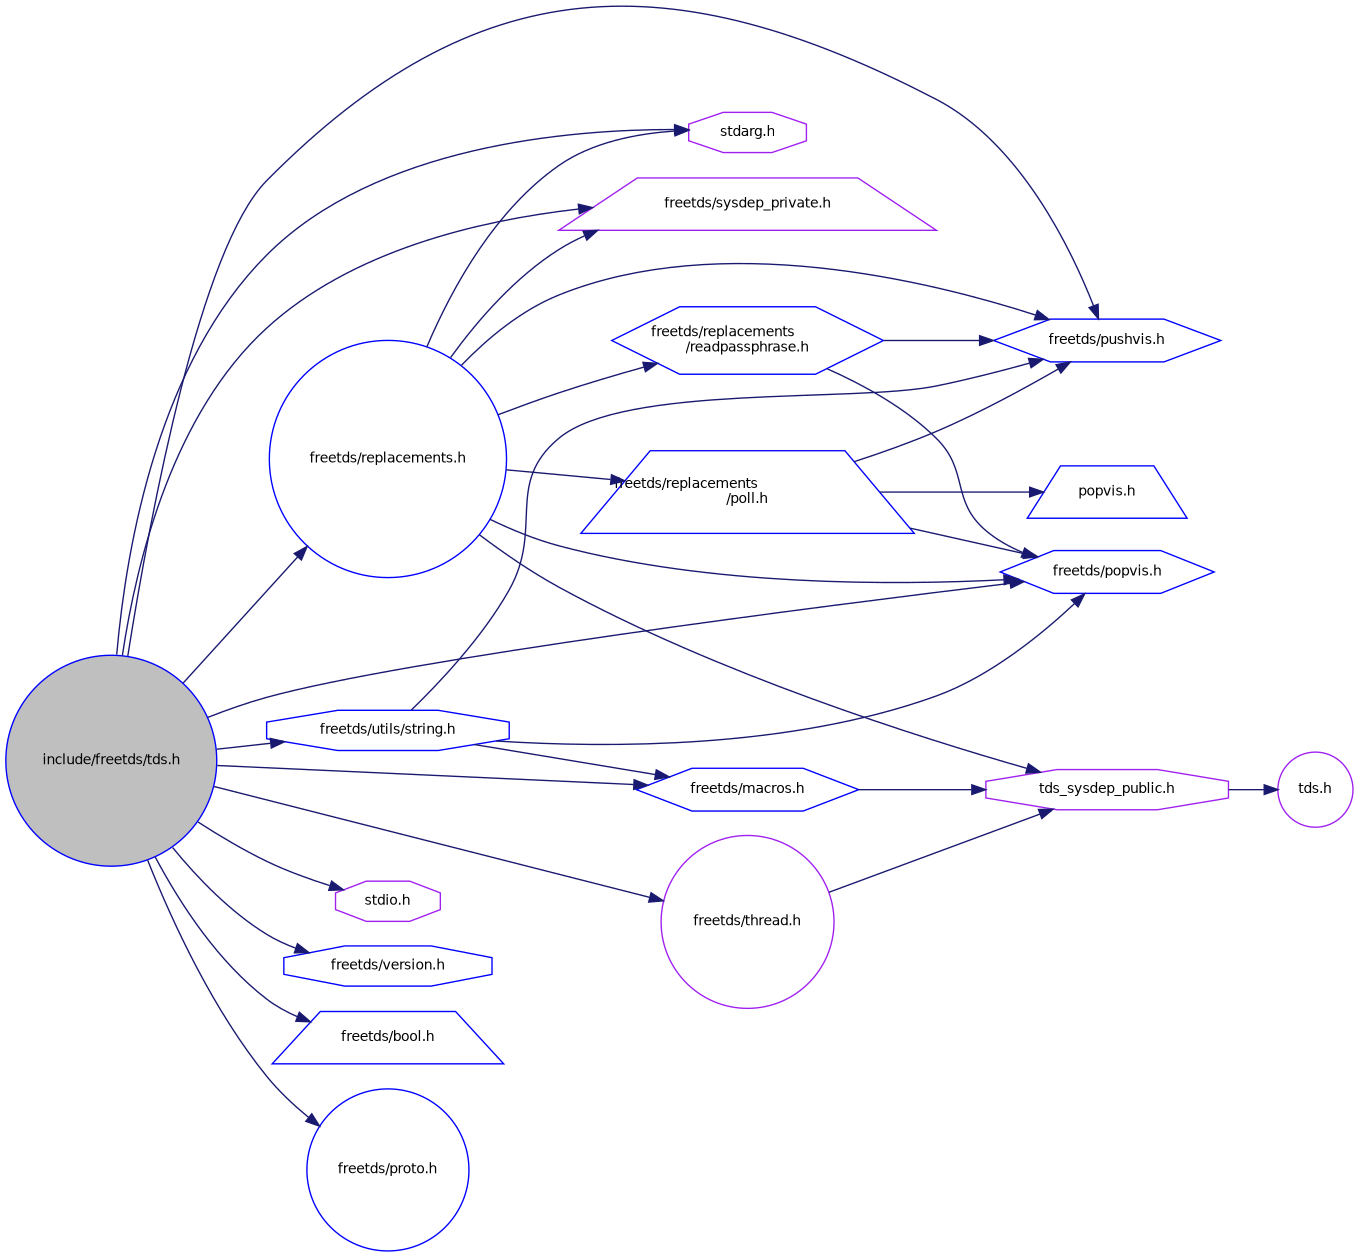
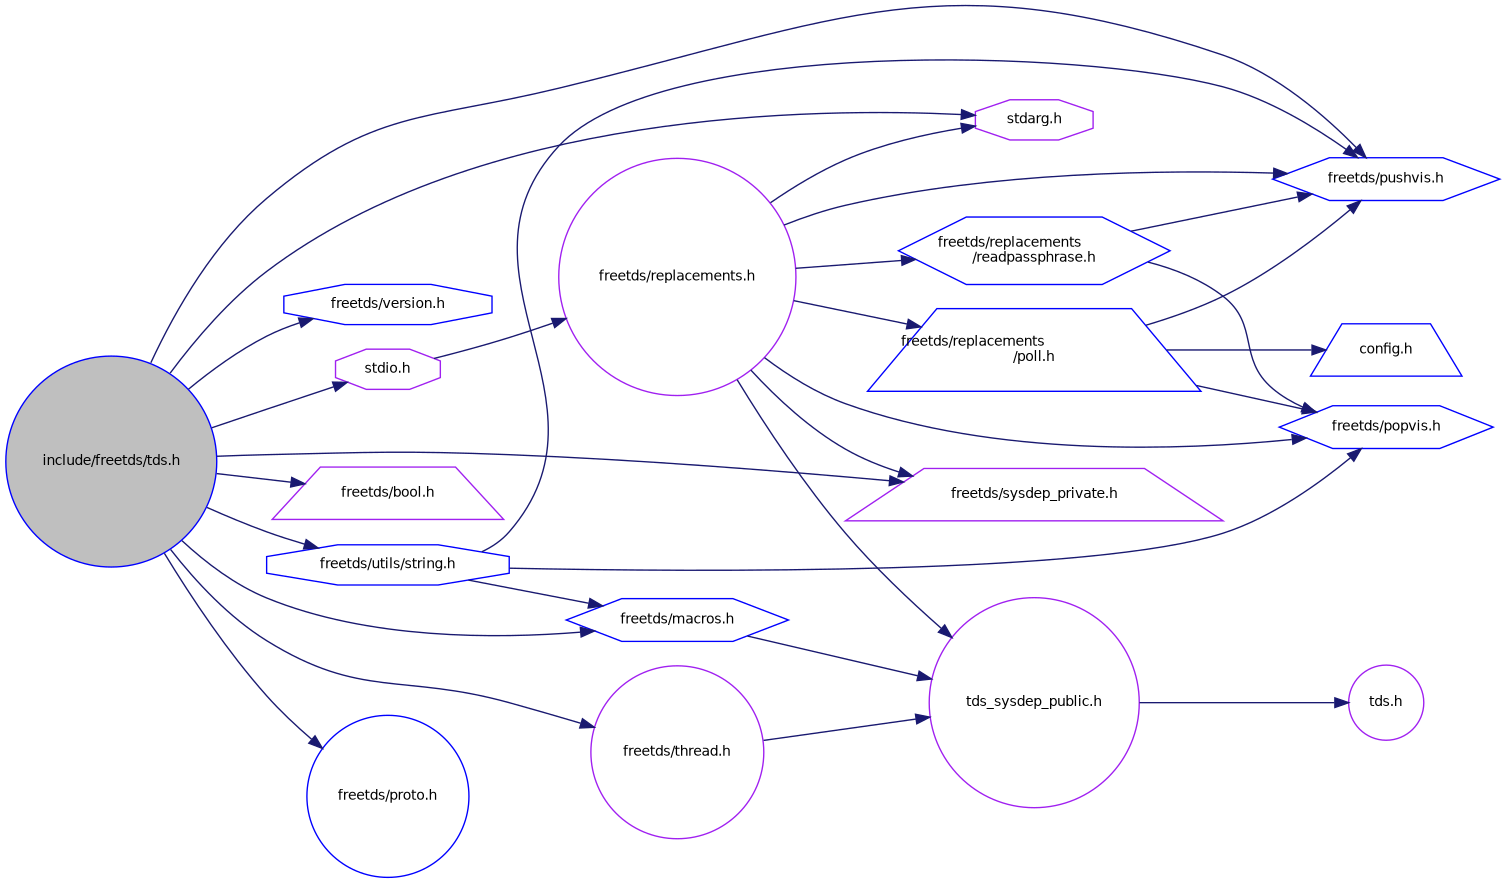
node "freetds/replacements.h": color blue -> purple
node "popvis.h": label "popvis.h" -> "config.h"
edge "include/freetds/tds.h" -> "freetds/replacements.h": now "stdio.h" -> "freetds/replacements.h"
edge "include/freetds/tds.h" -> "freetds/popvis.h": removed
node "tds_sysdep_public.h": shape octagon -> circle
node "freetds/bool.h": color blue -> purple
